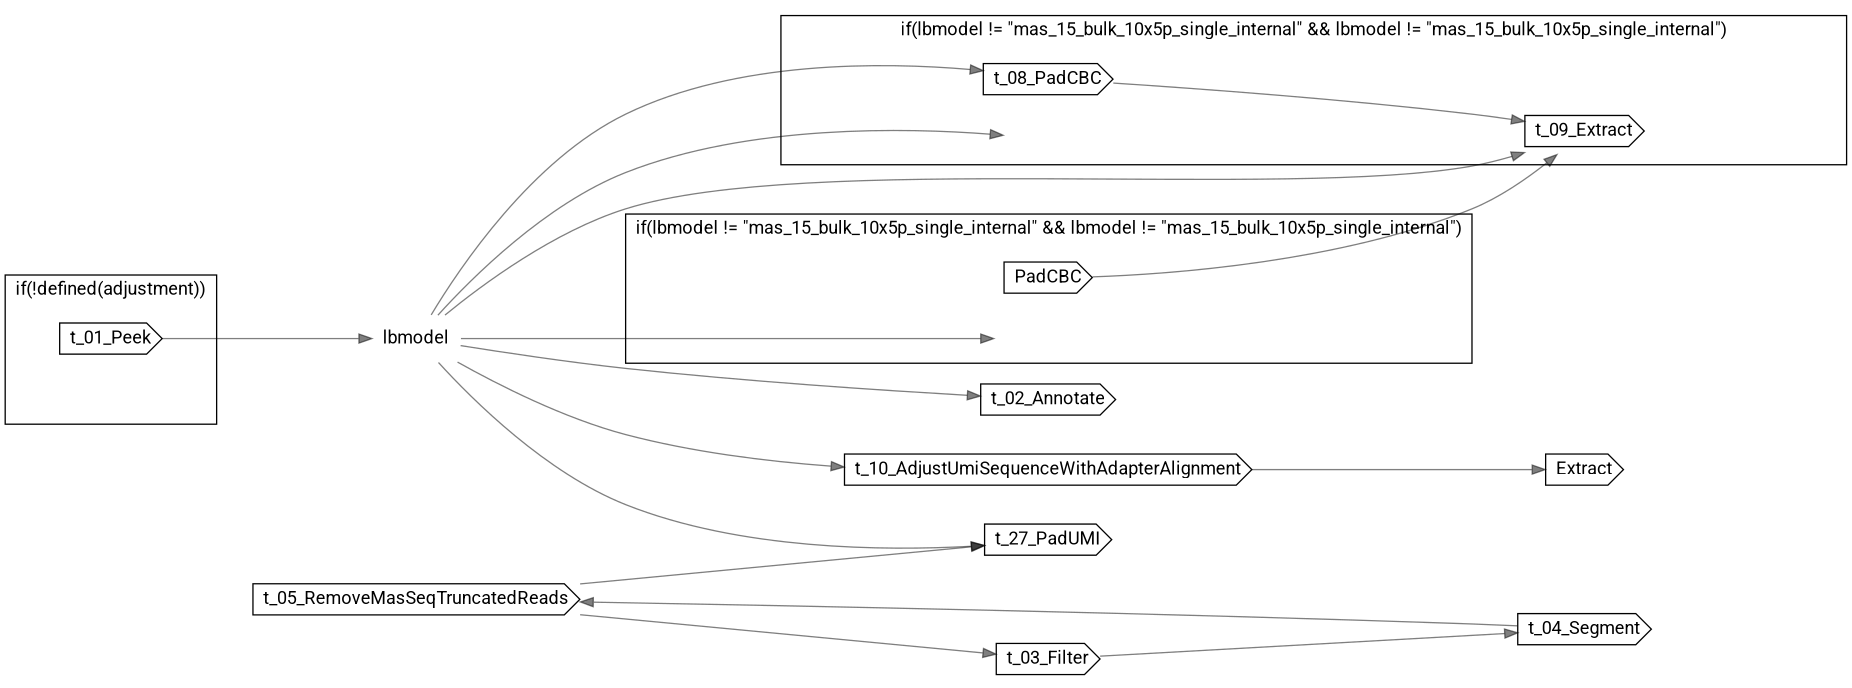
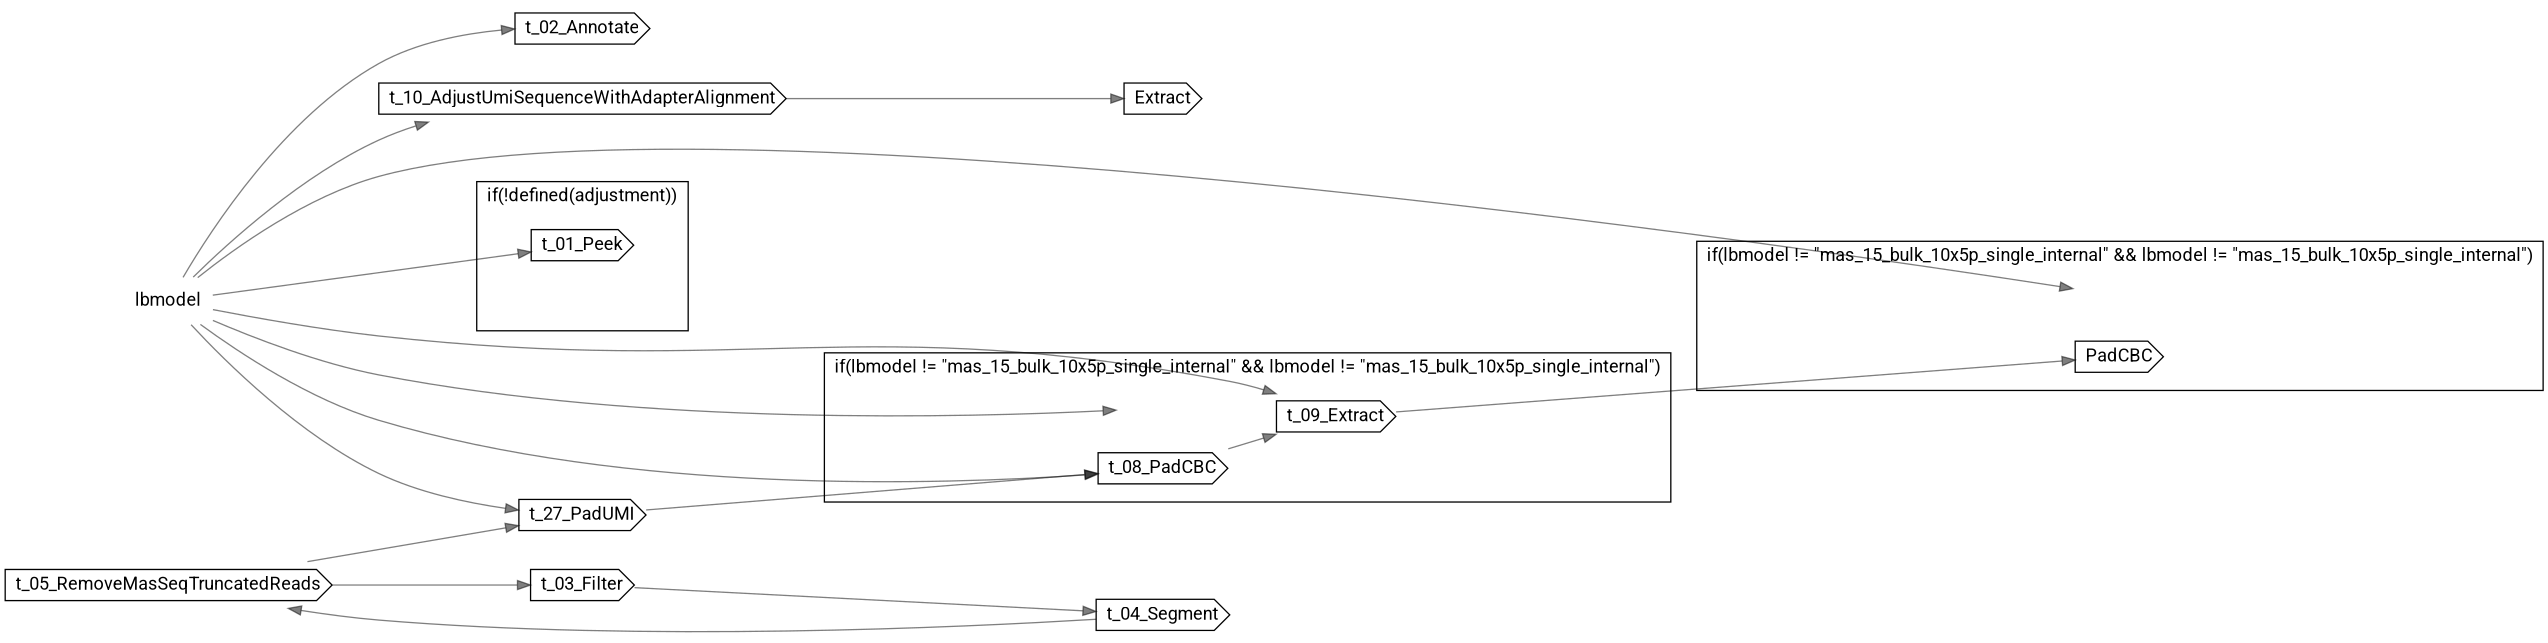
edge "PadCBC" -> "t_09_Extract": reversed
edge "t_01_Peek" -> "lbmodel": reversed
edge "t_27_PadUMI" -> "t_08_PadCBC": added
